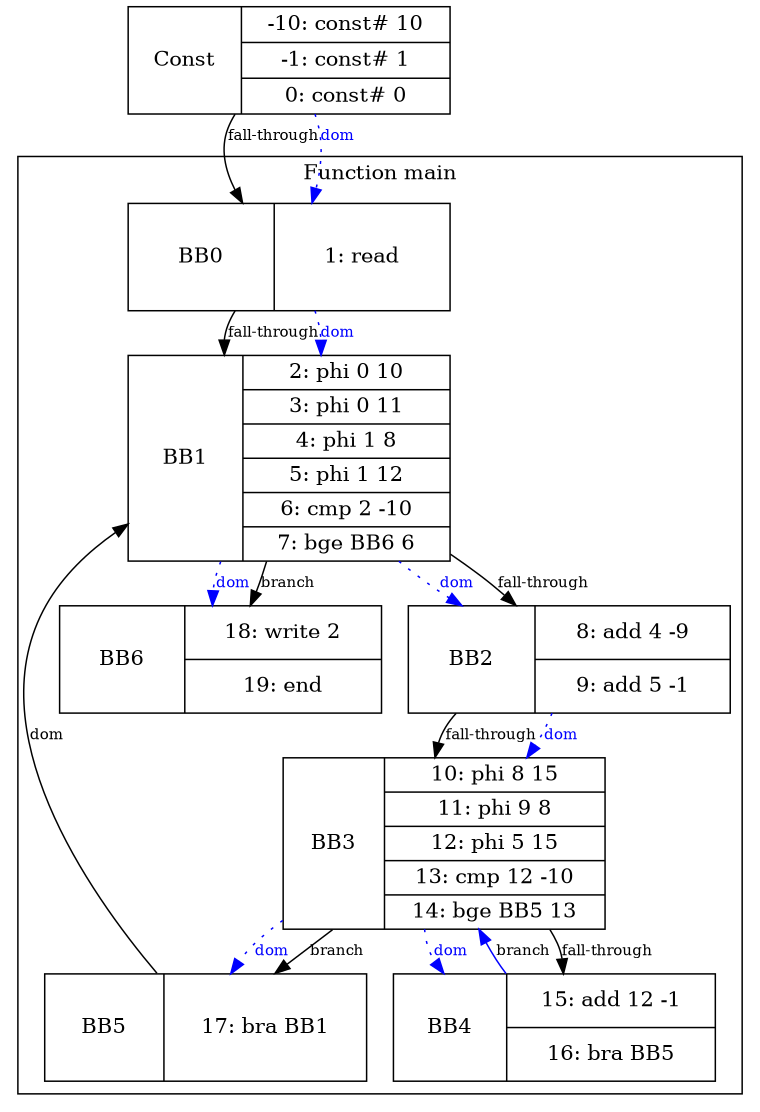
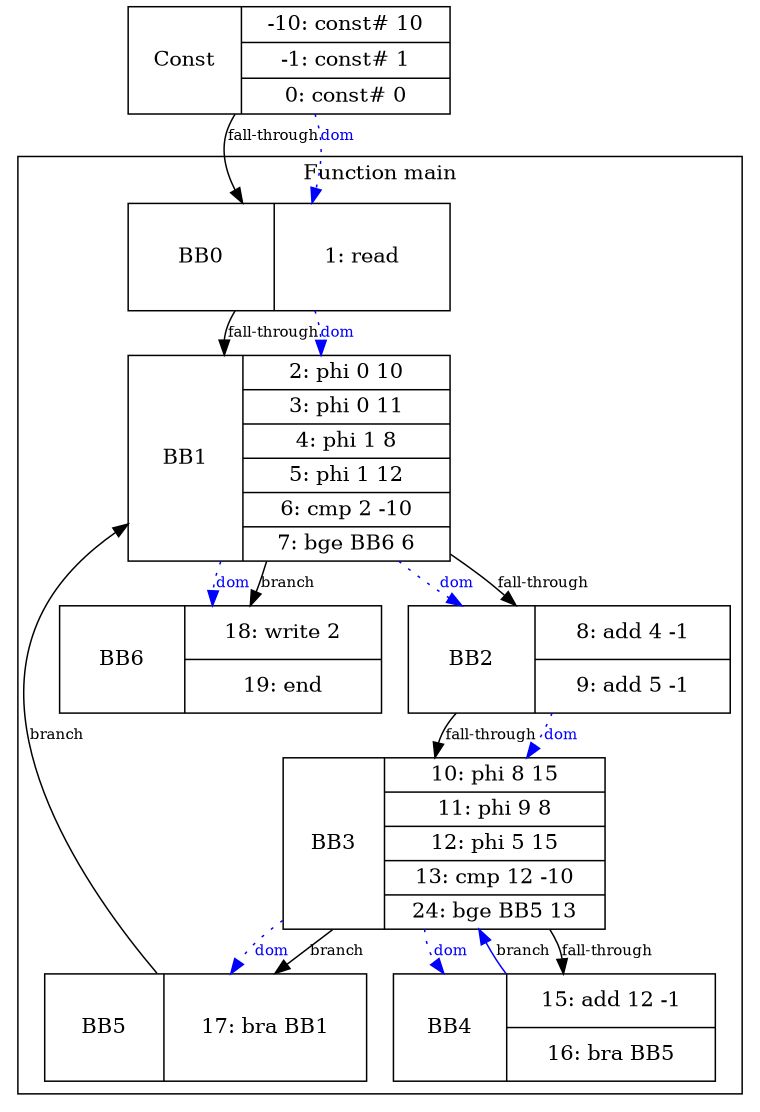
node "BB2": text "8: add 4 -9" -> "8: add 4 -1"
edge "BB5" -> "BB1": label "dom" -> "branch"
node "BB3": text "14: bge BB5 13" -> "24: bge BB5 13"
